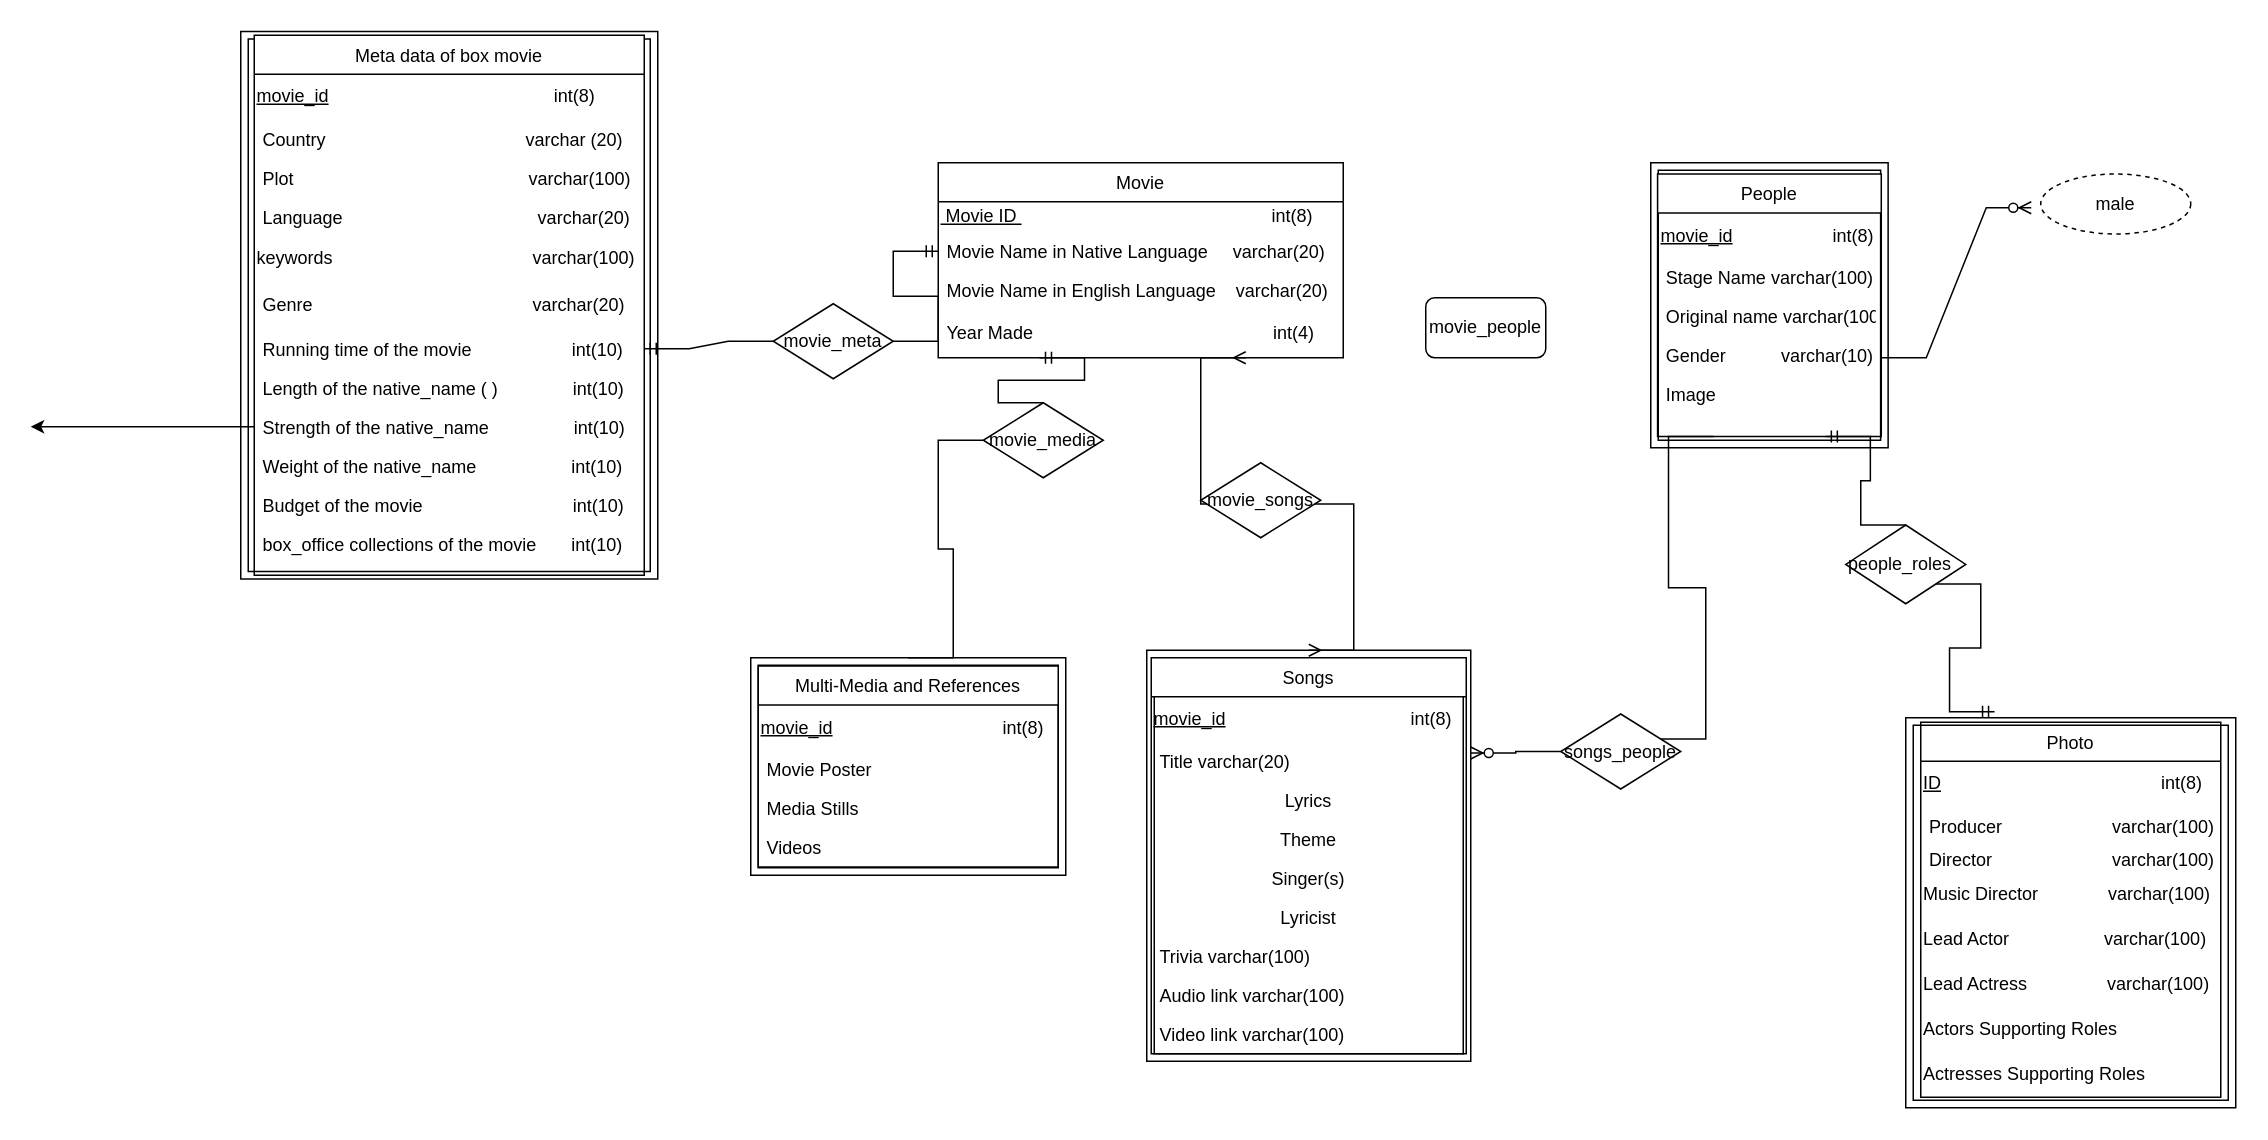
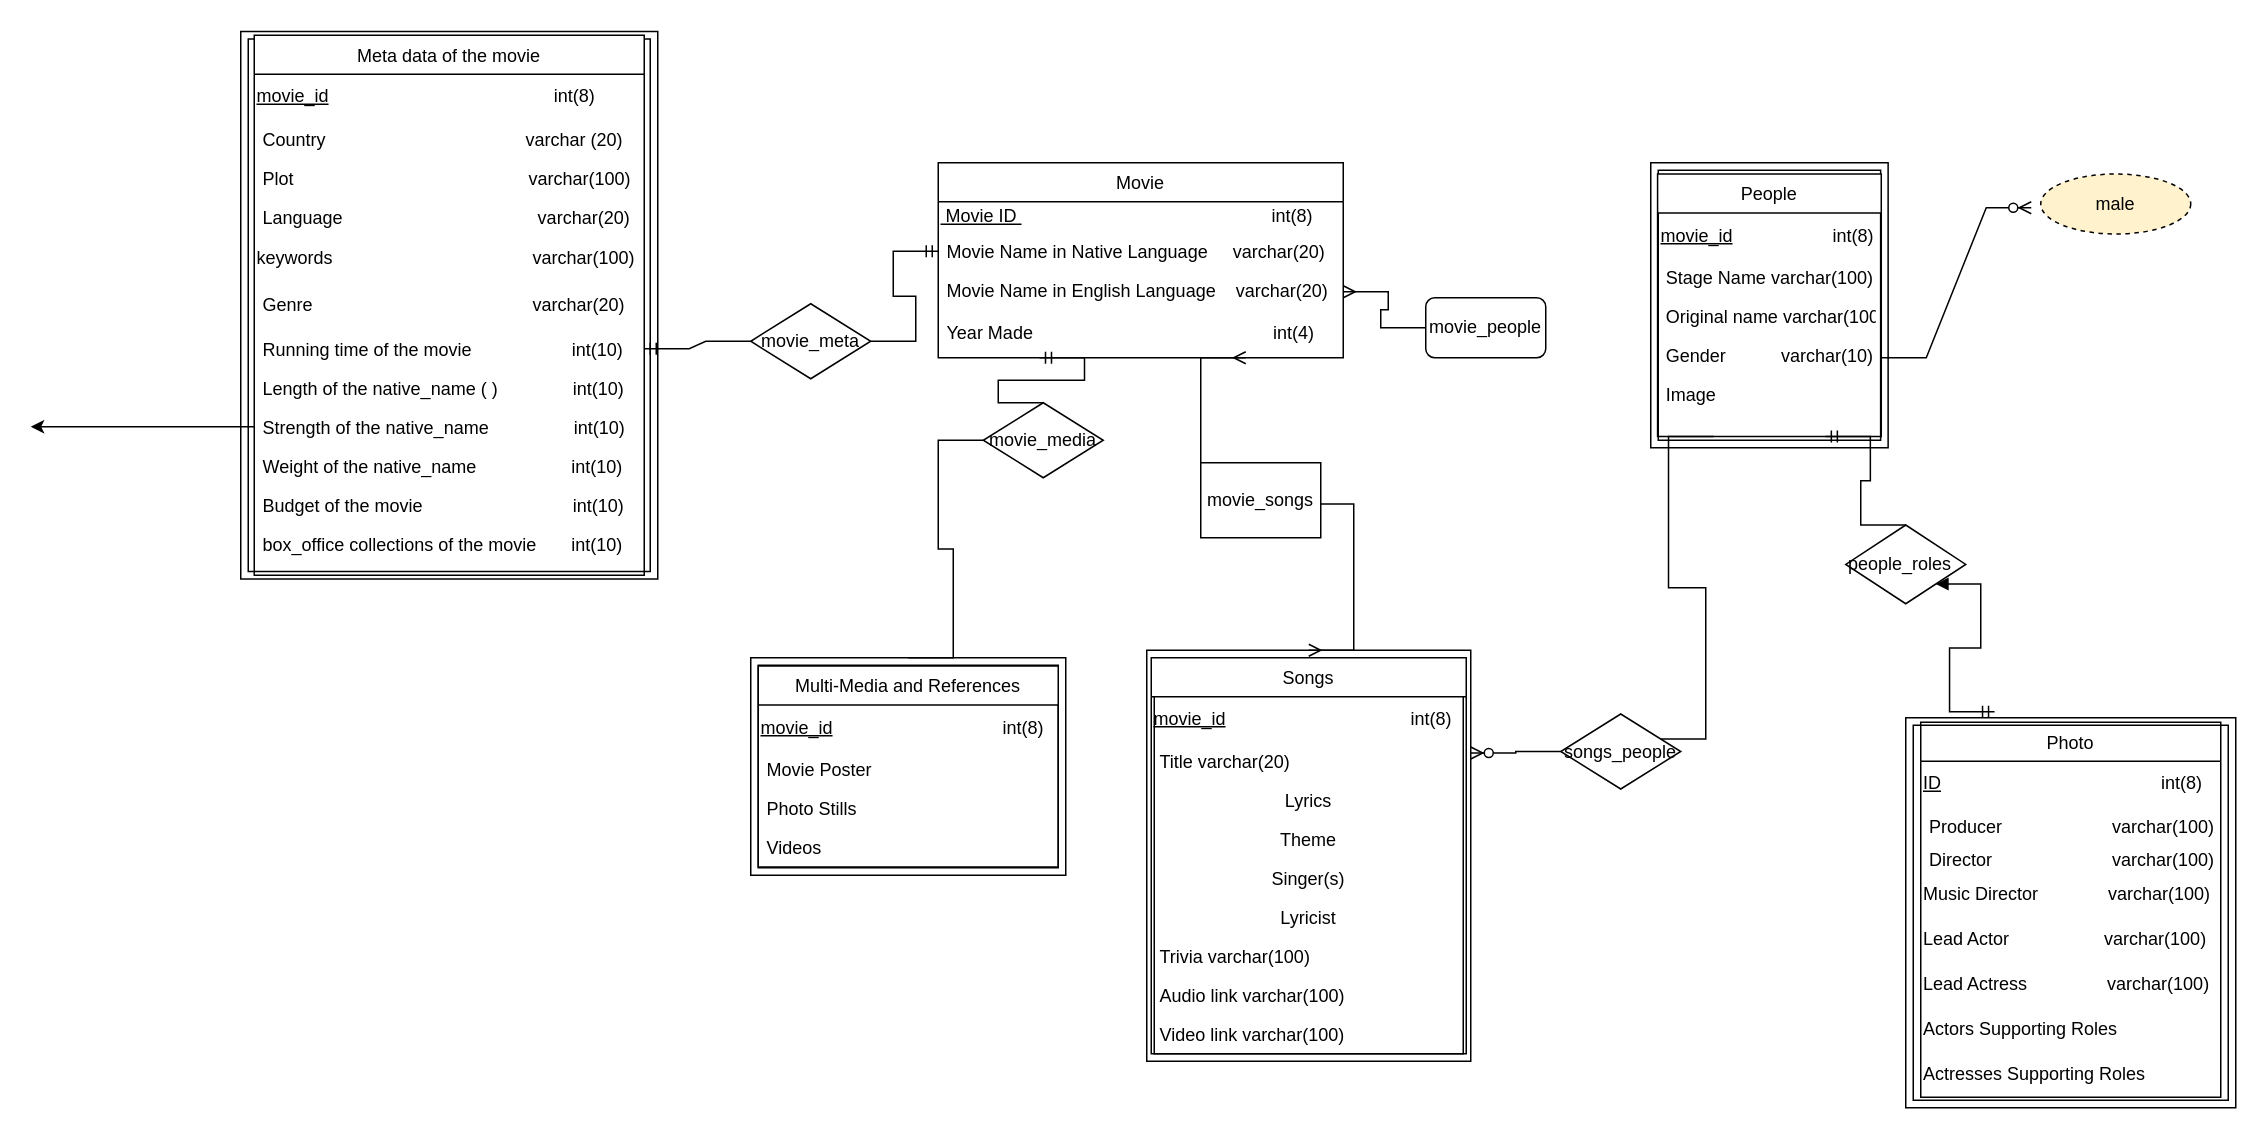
node "Meta data of box movie": label "Meta data of box movie" -> "Meta data of the movie"
node "male": fillcolor #ffffff -> #fff2cc
edge "movie_people" -> "Movie Name in English Language varchar(20)": added
node "movie_meta": moved (833, 341) -> (811, 341)
node "movie_songs": shape diamond -> rectangle
edge "people_roles" -> "Photo": arrowhead none -> block
node "Media Stills": label "Media Stills" -> "Photo Stills"
